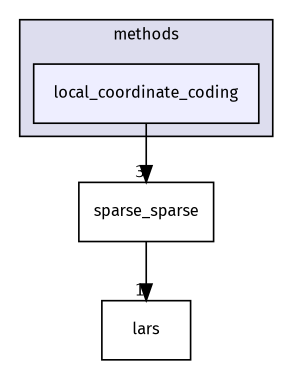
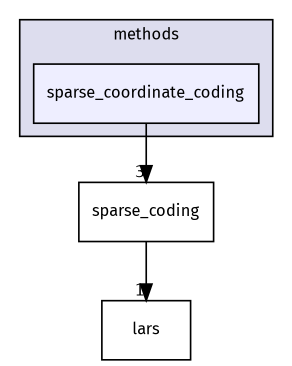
node "local_coordinate_coding": label "local_coordinate_coding" -> "sparse_coordinate_coding"
node "sparse_sparse": label "sparse_sparse" -> "sparse_coding"
